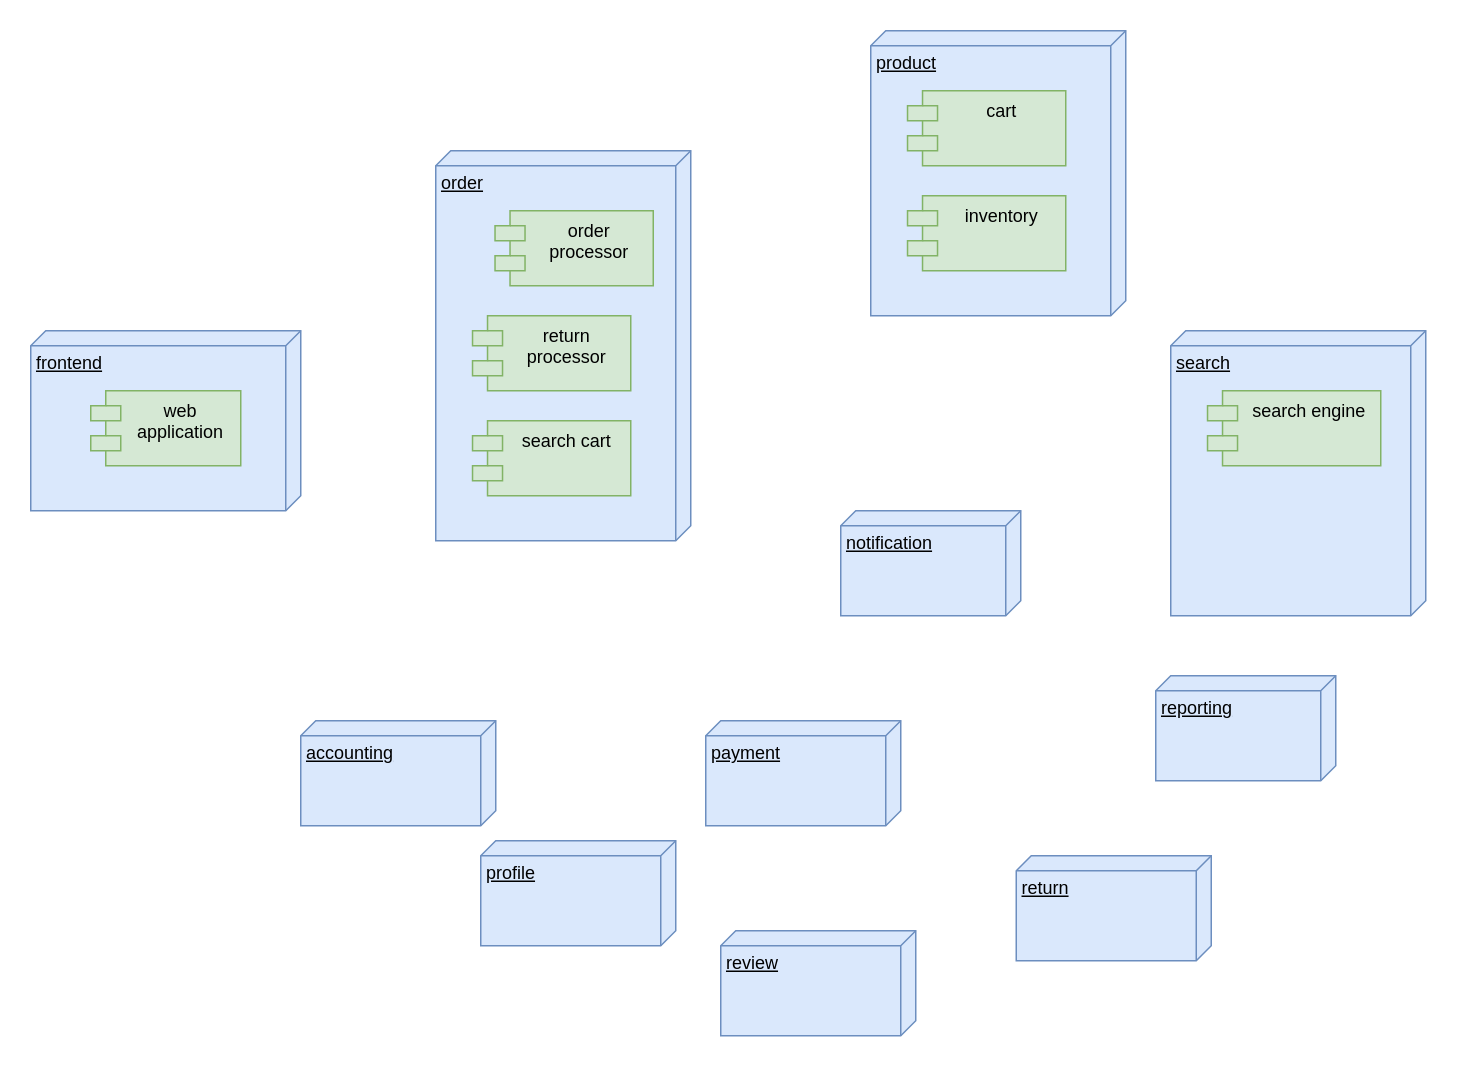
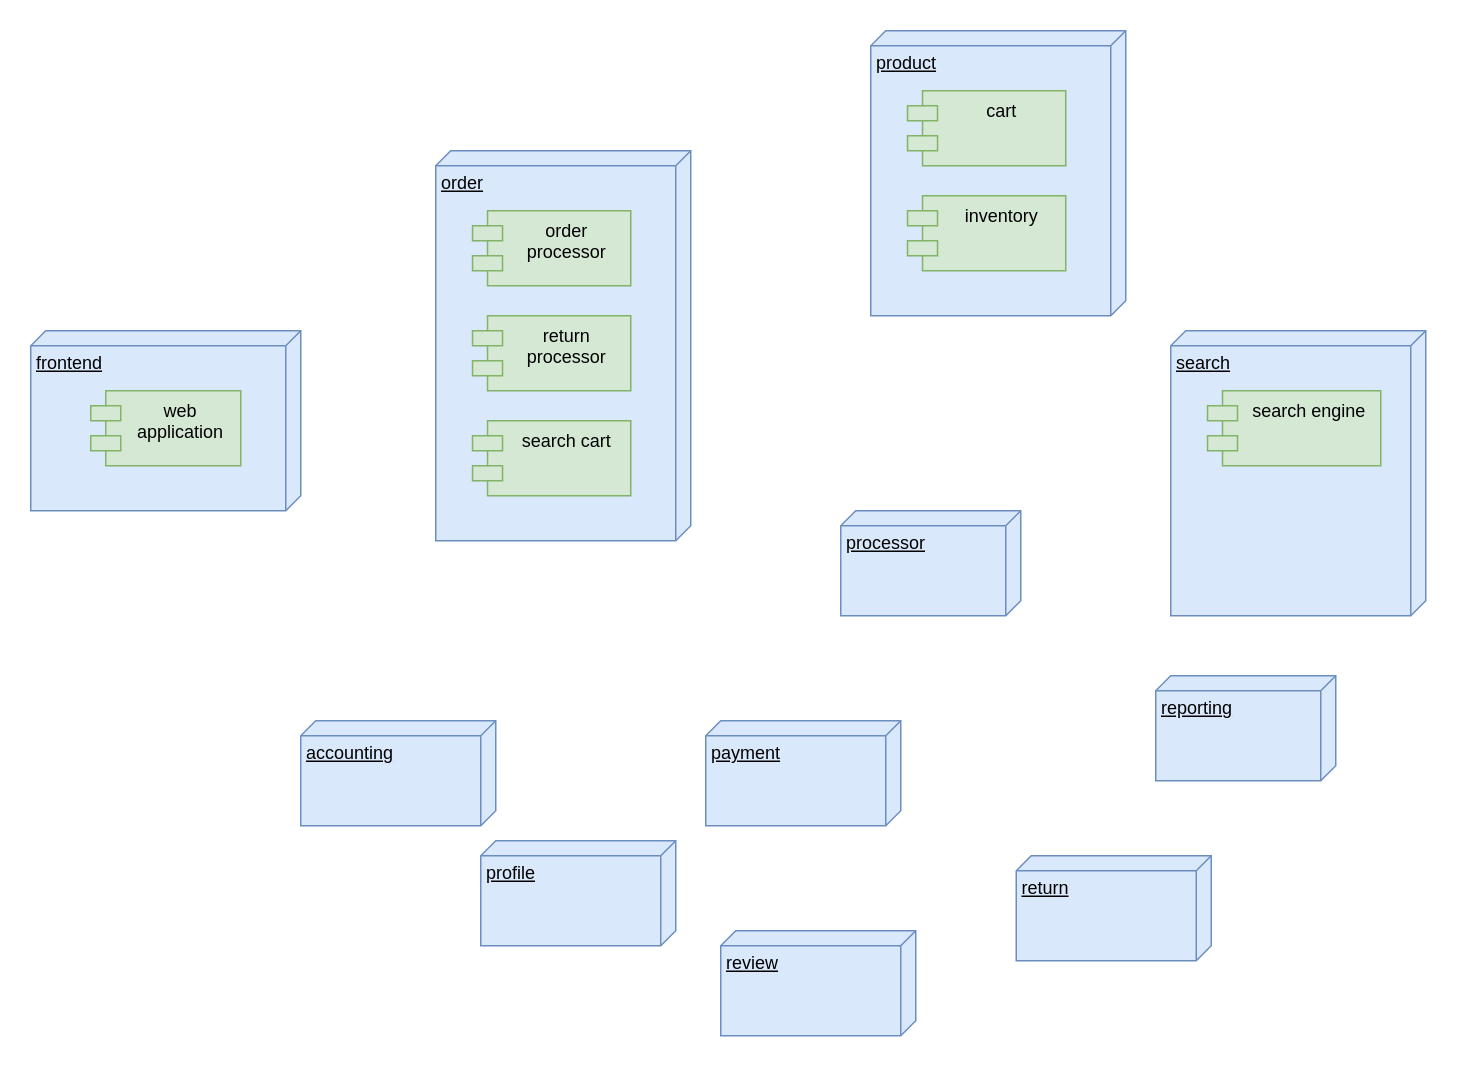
node "order processor": moved (574, 248) -> (552, 248)
node "notification": label "notification" -> "processor"
